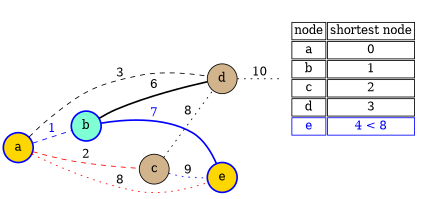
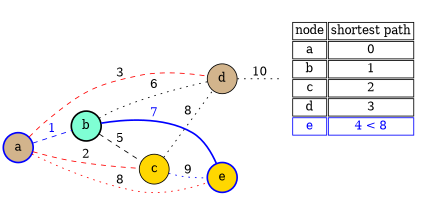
node "node": text "shortest node" -> "shortest path"
edge "d" -- "a": color black -> red
edge "d" -- "b": style bold -> dotted
node "b": color blue -> black
node "a": fillcolor gold -> tan
edge "b" -- "c": added, label "5"
node "c": fillcolor tan -> gold
